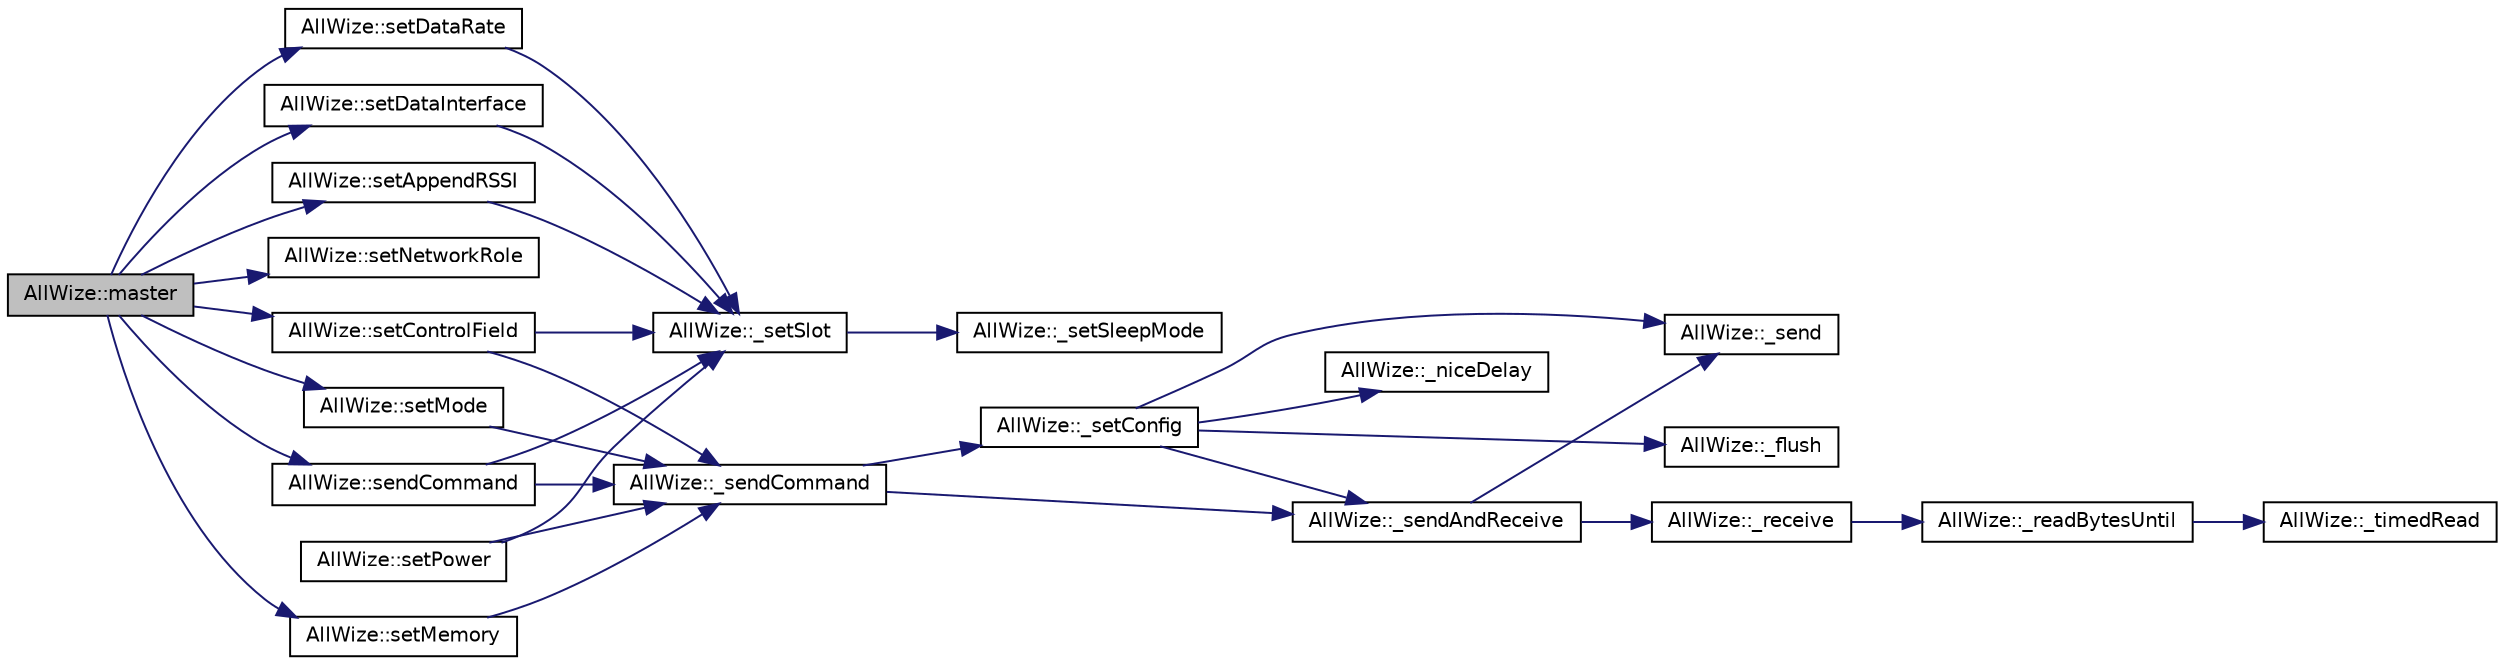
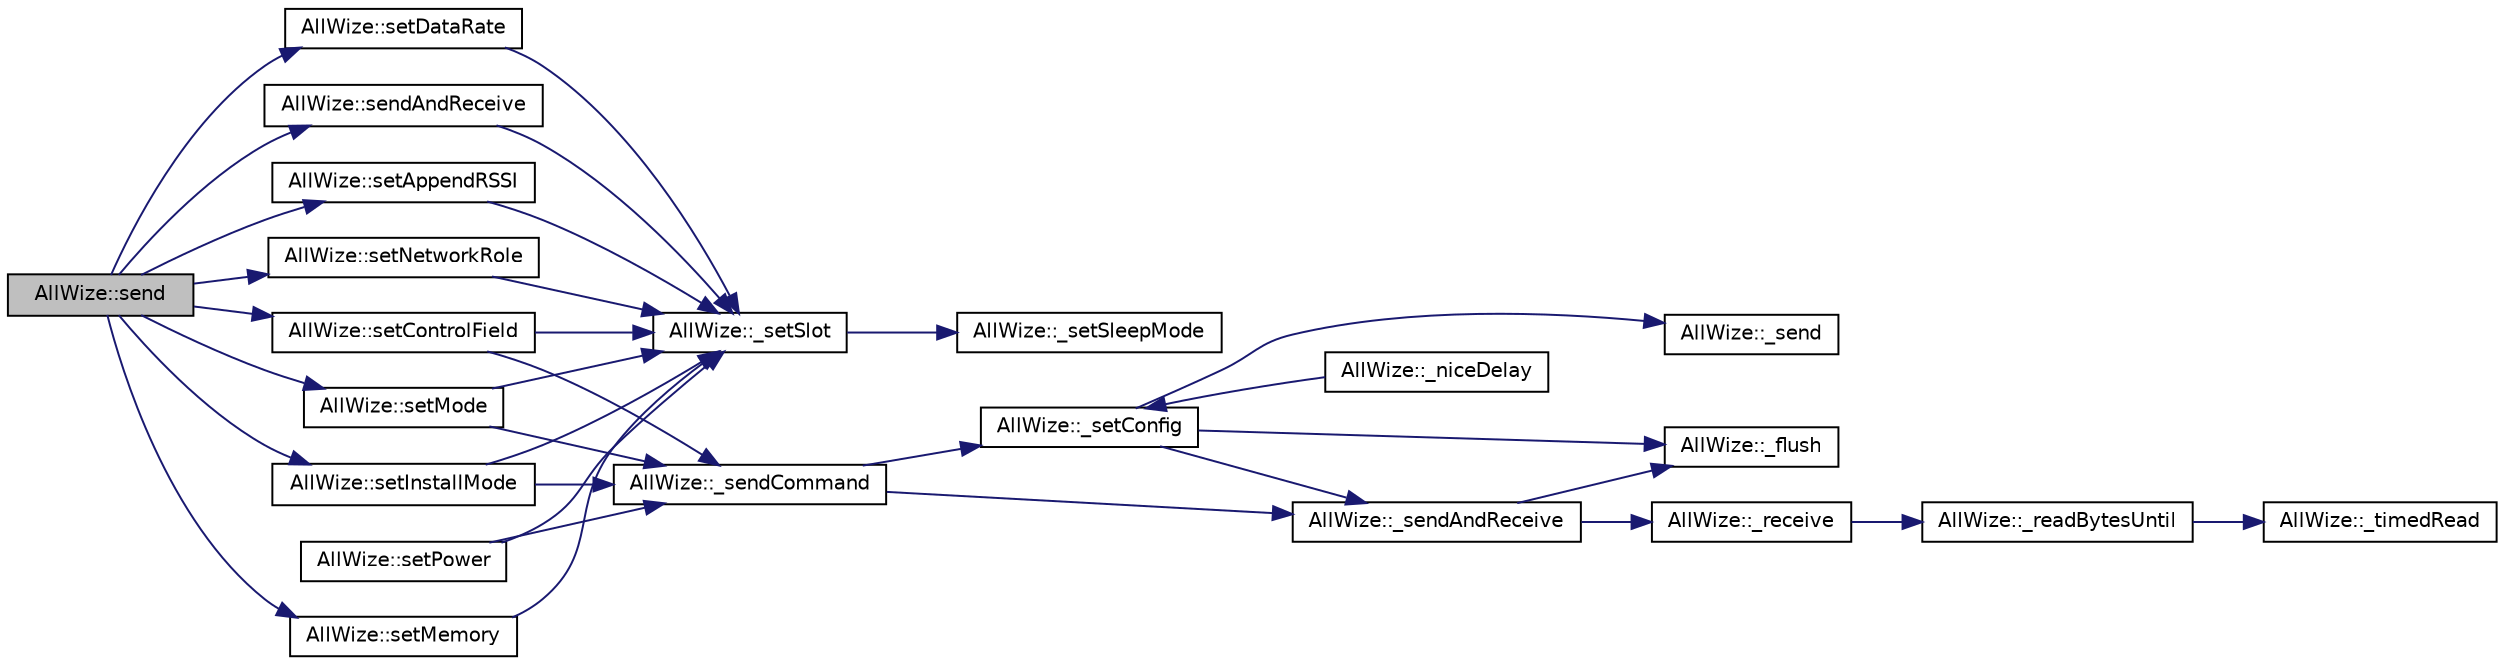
node "AllWize::setDataInterface": label "AllWize::setDataInterface" -> "AllWize::sendAndReceive"
edge "AllWize::setNetworkRole" -> "AllWize::_setSlot": added
node "AllWize::master": label "AllWize::master" -> "AllWize::send"
edge "AllWize::setMode" -> "AllWize::_setSlot": added
edge "AllWize::_setConfig" -> "AllWize::_niceDelay": reversed
edge "AllWize::_sendAndReceive" -> "AllWize::_send": now "AllWize::_sendAndReceive" -> "AllWize::_flush"
node "AllWize::sendCommand": label "AllWize::sendCommand" -> "AllWize::setInstallMode"
edge "AllWize::setMemory" -> "AllWize::_sendCommand": now "AllWize::setMemory" -> "AllWize::_setSlot"
